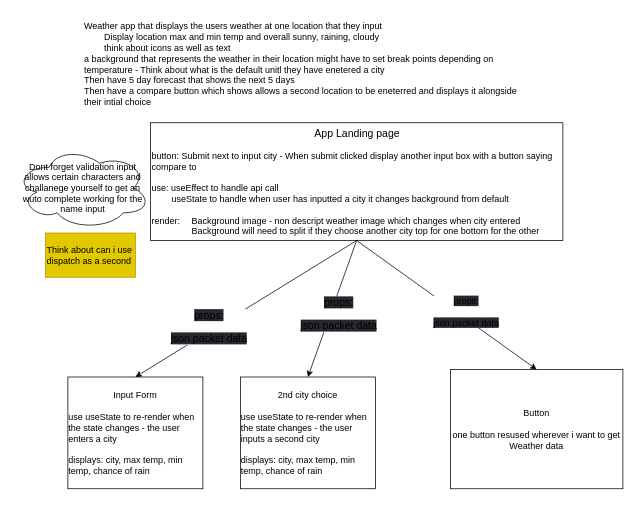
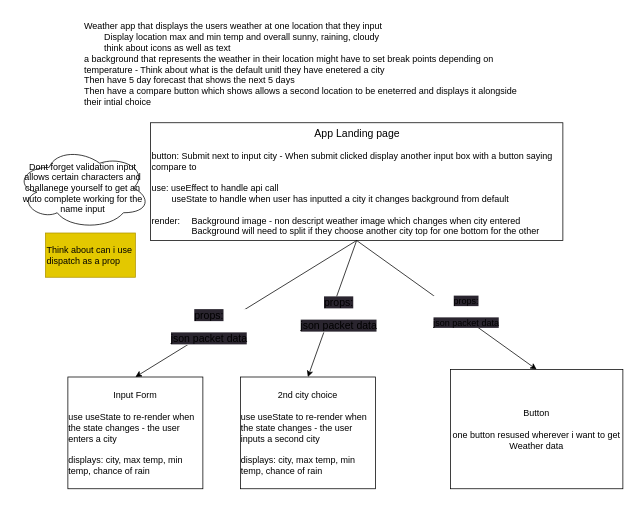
node "Think about can i use dispatch as a second": label "Think about can i use dispatch as a second" -> "Think about can i use dispatch as a prop"
